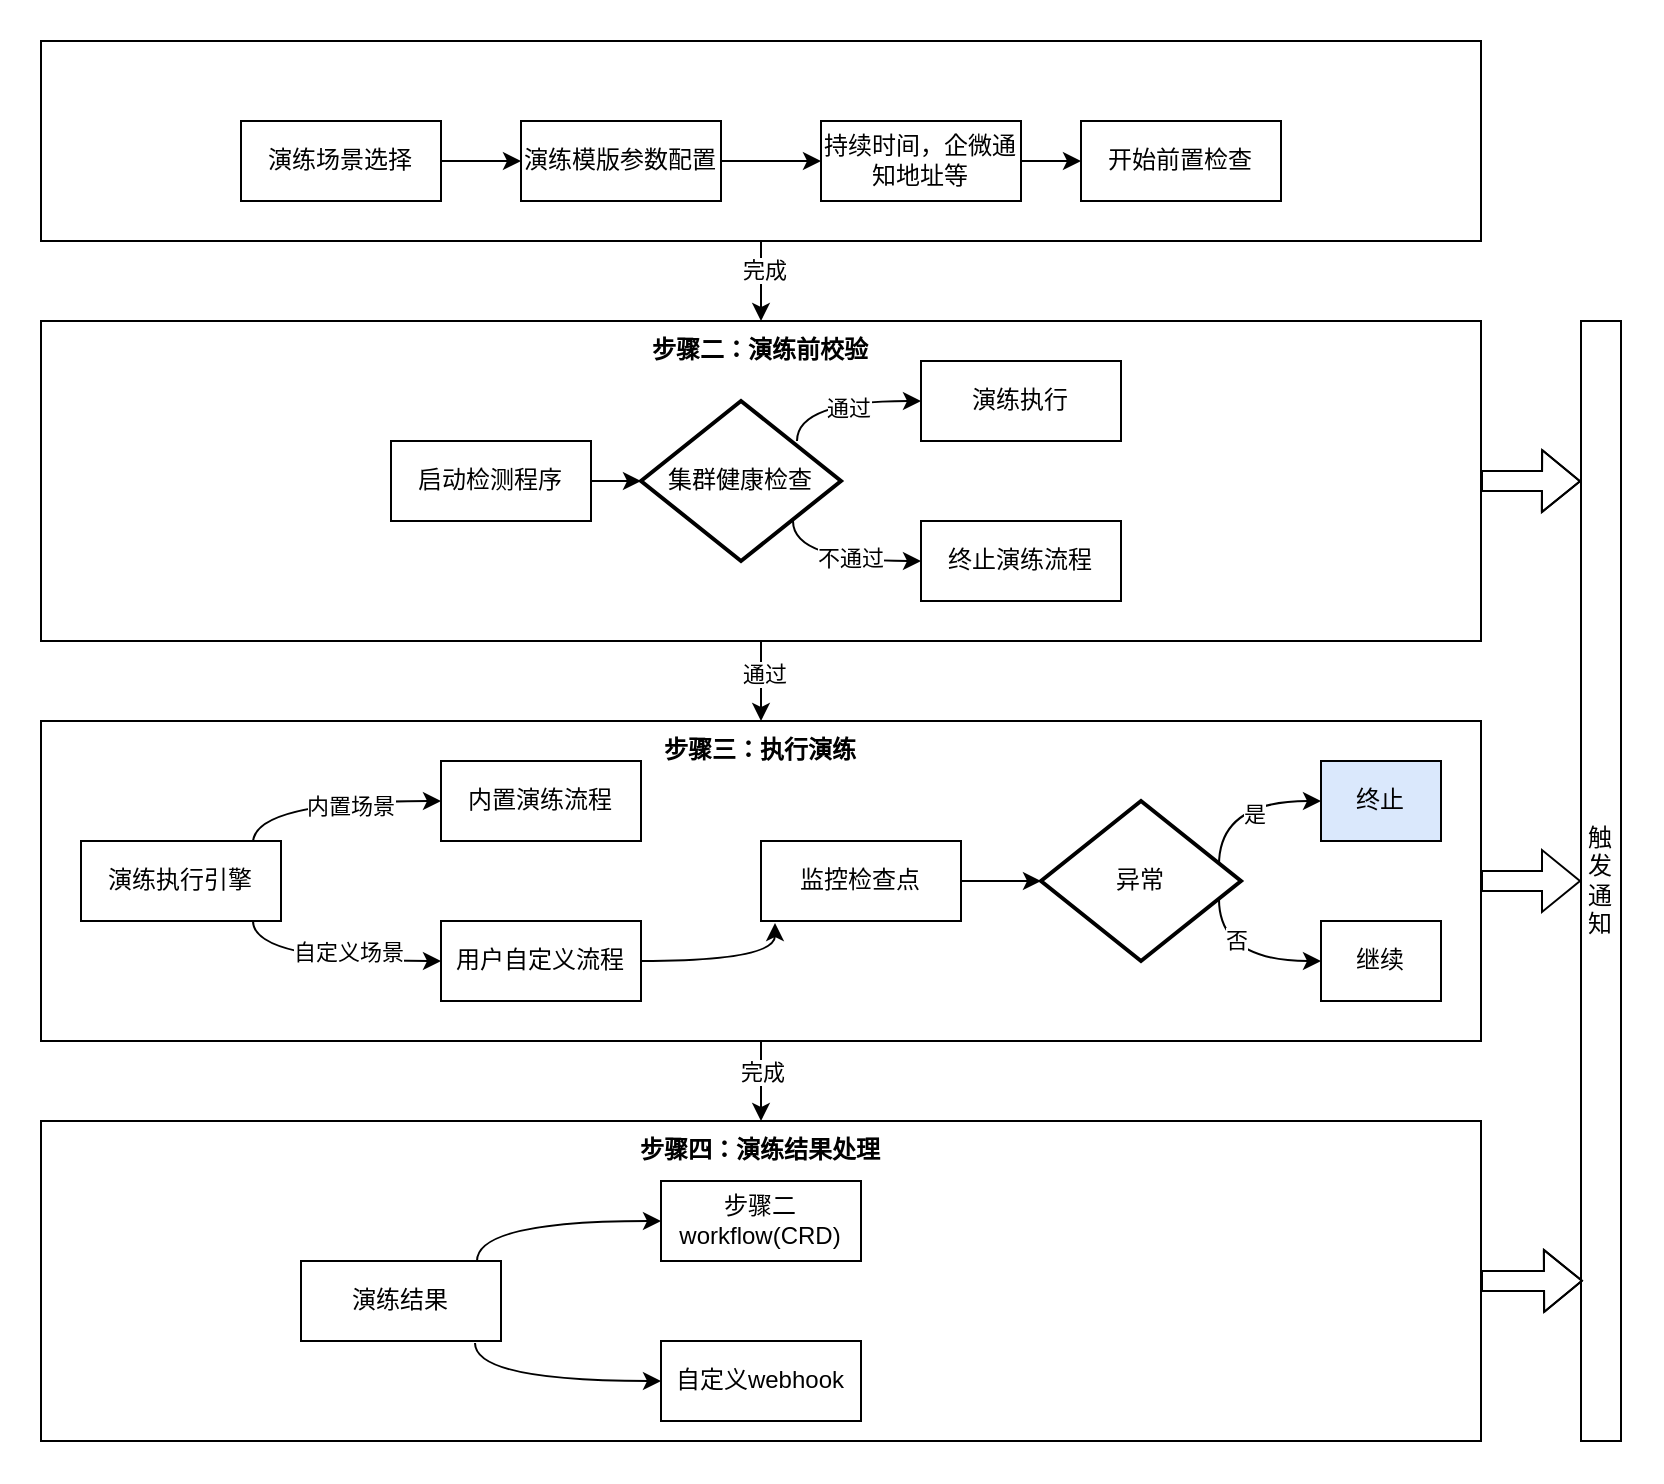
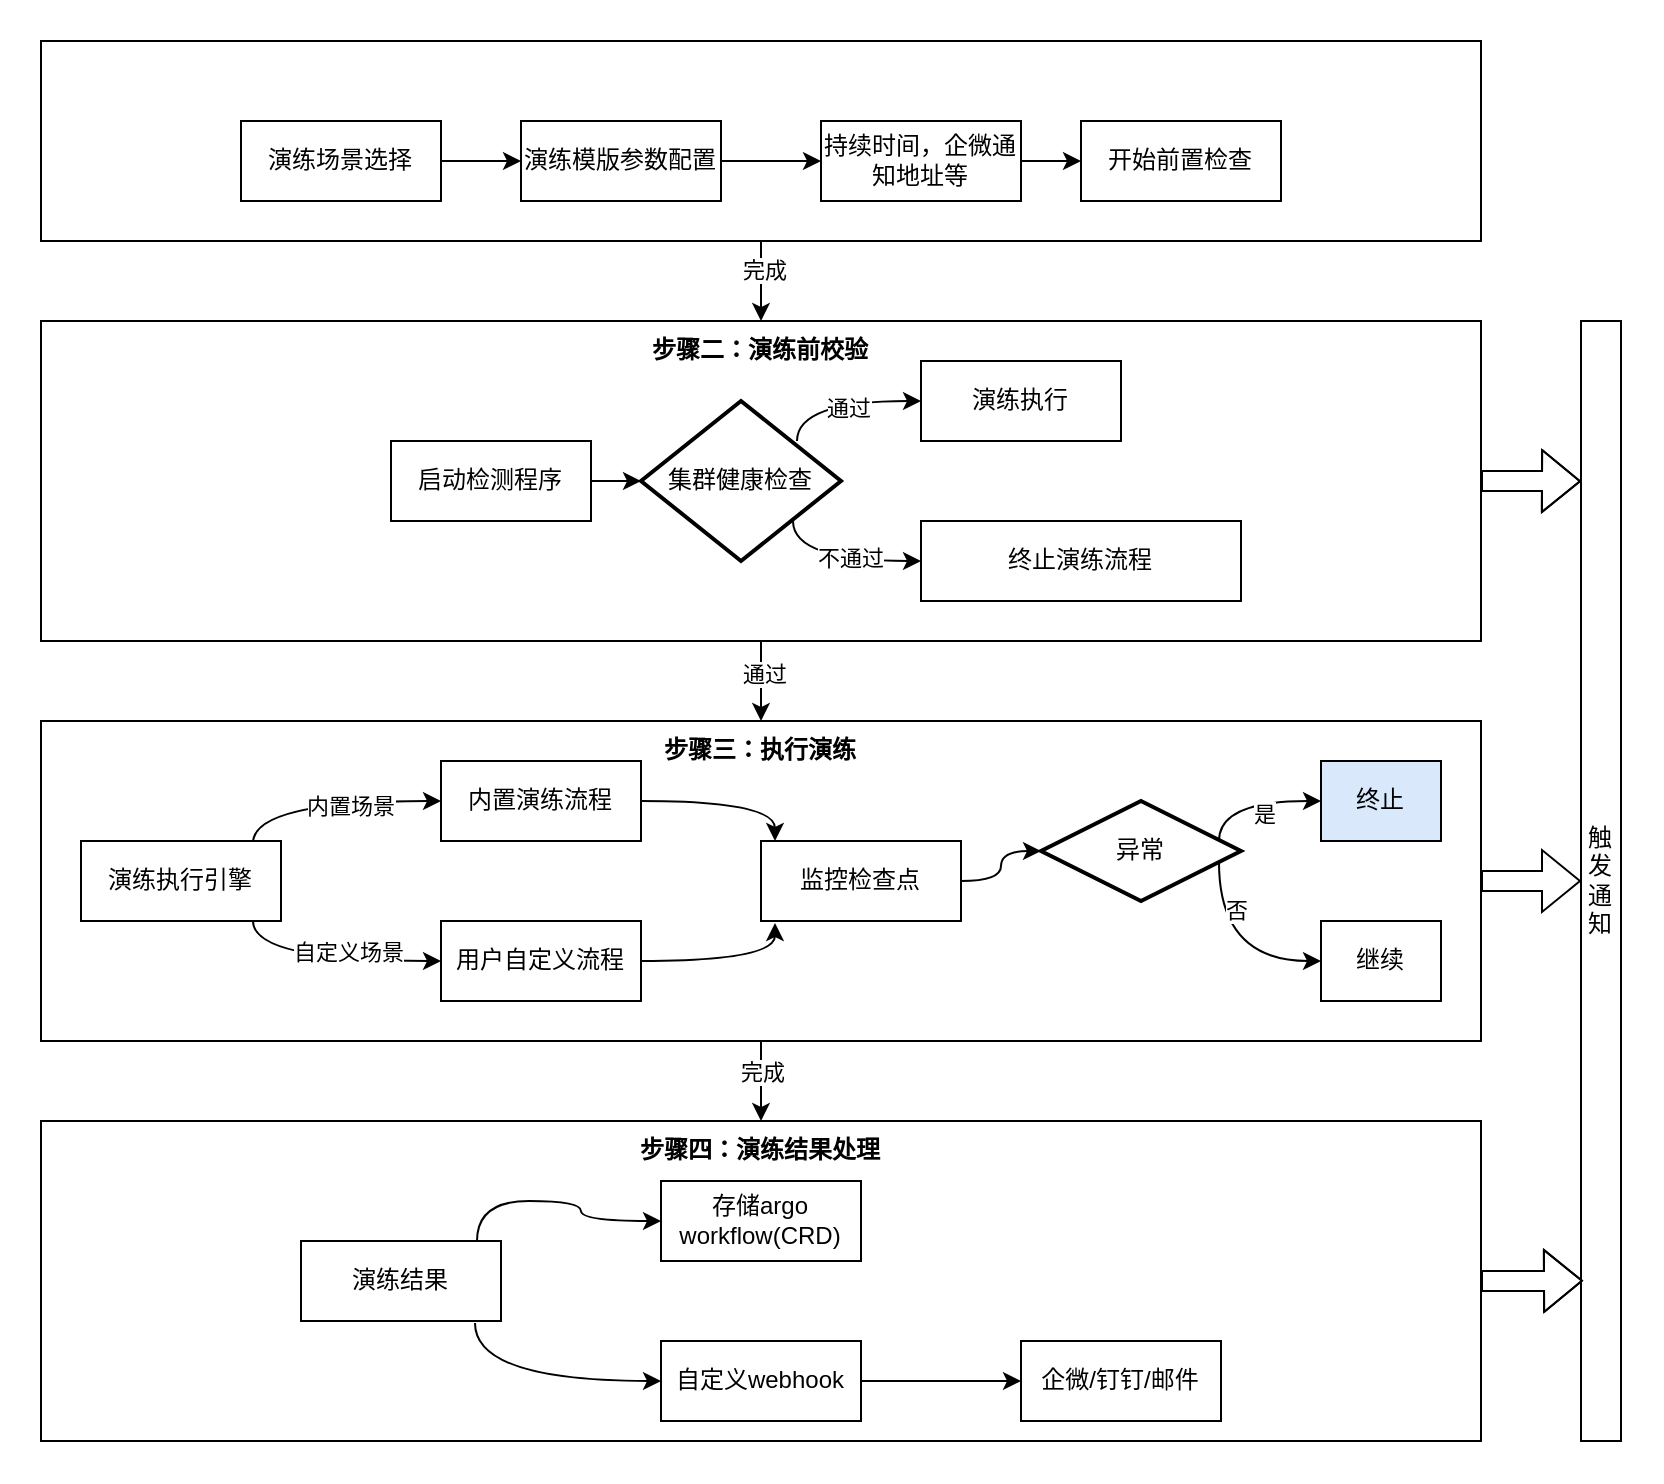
node "终止演练流程": size 200x80 -> 320x80
edge "内置演练流程" -> "监控检查点": added
node "异常": size 200x160 -> 200x100
node "步骤二 workflow(CRD)": label "步骤二 workflow(CRD)" -> "存储argo workflow(CRD)"
node "演练结果": moved (401, 1301) -> (401, 1281)
edge "自定义webhook" -> "企微/钉钉/邮件": added
node "企微/钉钉/邮件": added
